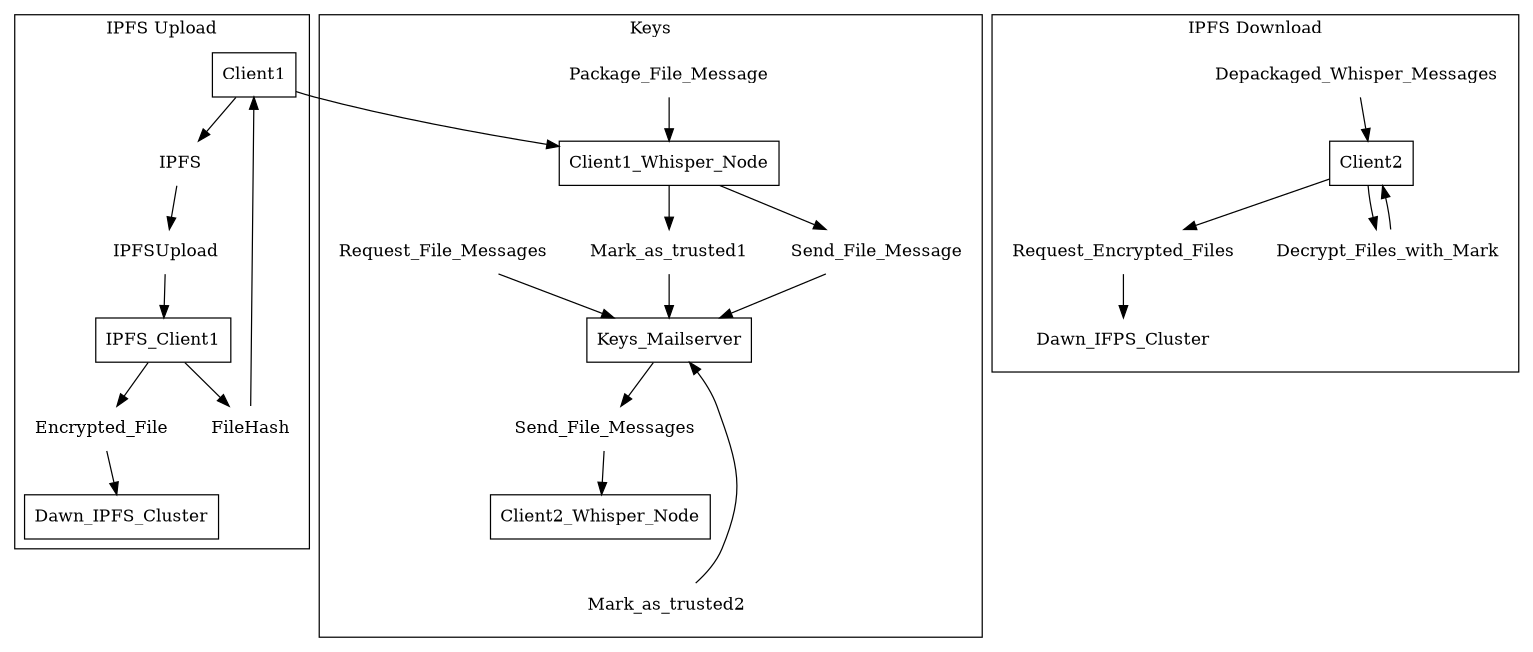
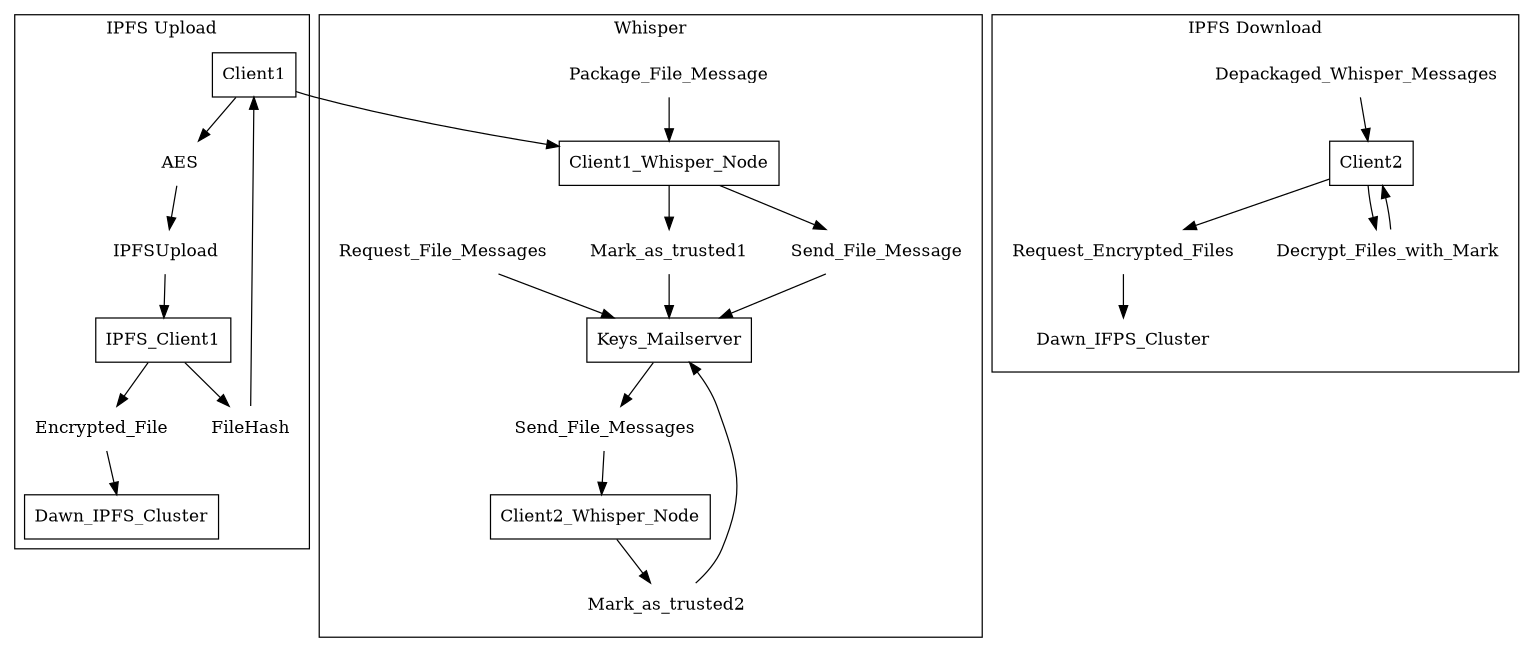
cluster "Keys": label "Keys" -> "Whisper"
node "IPFS": label "IPFS" -> "AES"
edge "Client2_Whisper_Node" -> "Mark_as_trusted2": added
